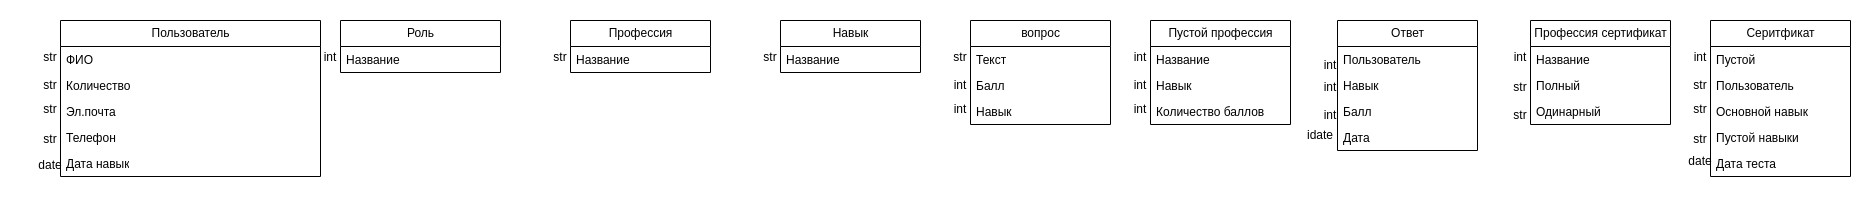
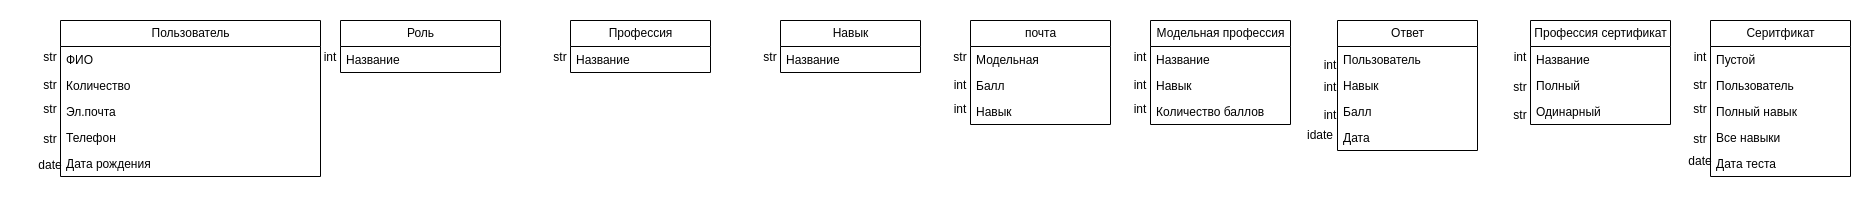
node "вопрос": label "вопрос" -> "почта"
node "Пустой профессия": label "Пустой профессия" -> "Модельная профессия"
node "Текст": label "Текст" -> "Модельная"
node "Основной навык": label "Основной навык" -> "Полный навык"
node "Пустой навыки": label "Пустой навыки" -> "Все навыки"
node "Дата навык": label "Дата навык" -> "Дата рождения"
